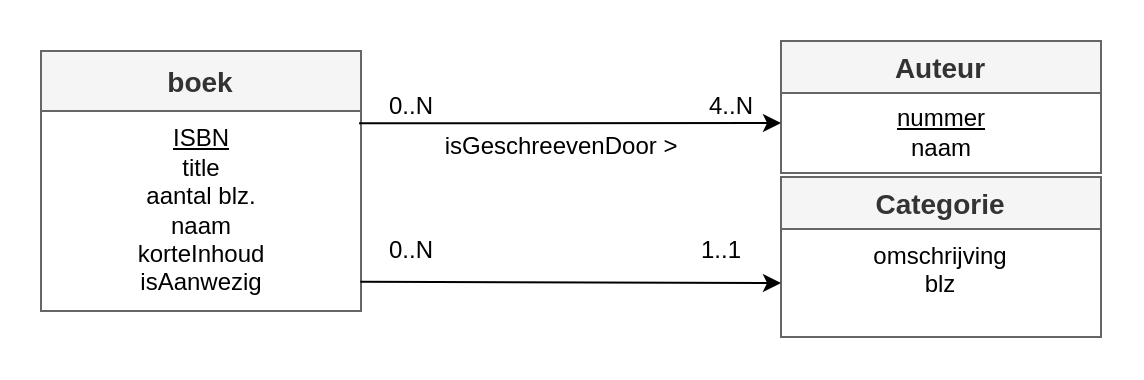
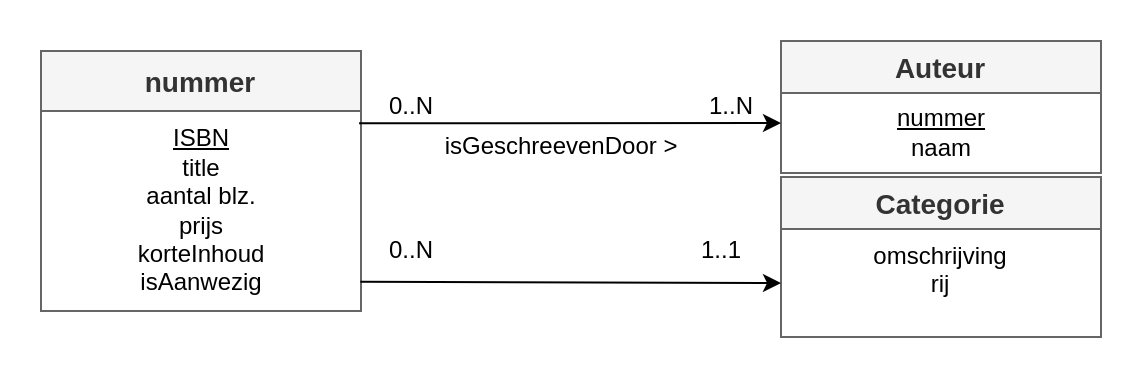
node "boek": label "boek" -> "nummer"
node "4..N": label "4..N" -> "1..N"
node "ISBN titleaantal blz.naamkorteInhoudisAanwezig": label "ISBN titleaantal blz.naamkorteInhoudisAanwezig" -> "ISBN titleaantal blz.prijskorteInhoudisAanwezig"
node "omschrijving blz": label "omschrijving blz" -> "omschrijving rij"
